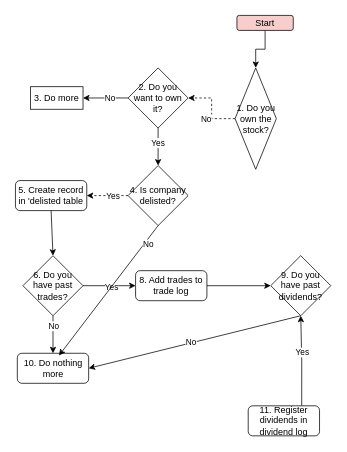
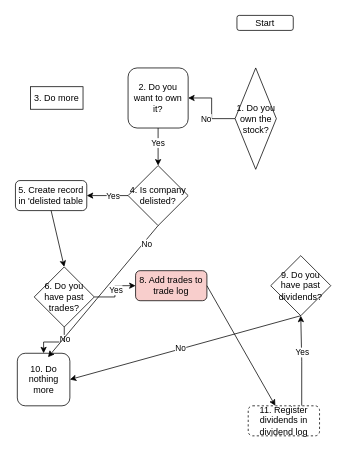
node "Start": fillcolor #f8cecc -> #ffffff
edge "Start" -> "1. Do you own the stock?": removed
edge "2. Do you want to own it?" -> "3. Do more": removed, label "No"
node "2. Do you want to own it?": shape diamond -> rounded rectangle
edge "1. Do you own the stock?" -> "2. Do you want to own it?": style dashed -> solid
edge "4. Is company delisted?" -> "5. Create record in 'delisted table": style dashed -> solid
node "6. Do you have past trades?": moved (53, 285) -> (64, 297)
node "8. Add trades to trade log": fillcolor #ffffff -> #f8cecc
edge "8. Add trades to trade log" -> "9. Do you have past dividends?": now "8. Add trades to trade log" -> "11. Register dividends in dividend log"
node "10. Do nothing more": size 71x30 -> 53x53
node "11. Register dividends in dividend log": style solid -> dashed
